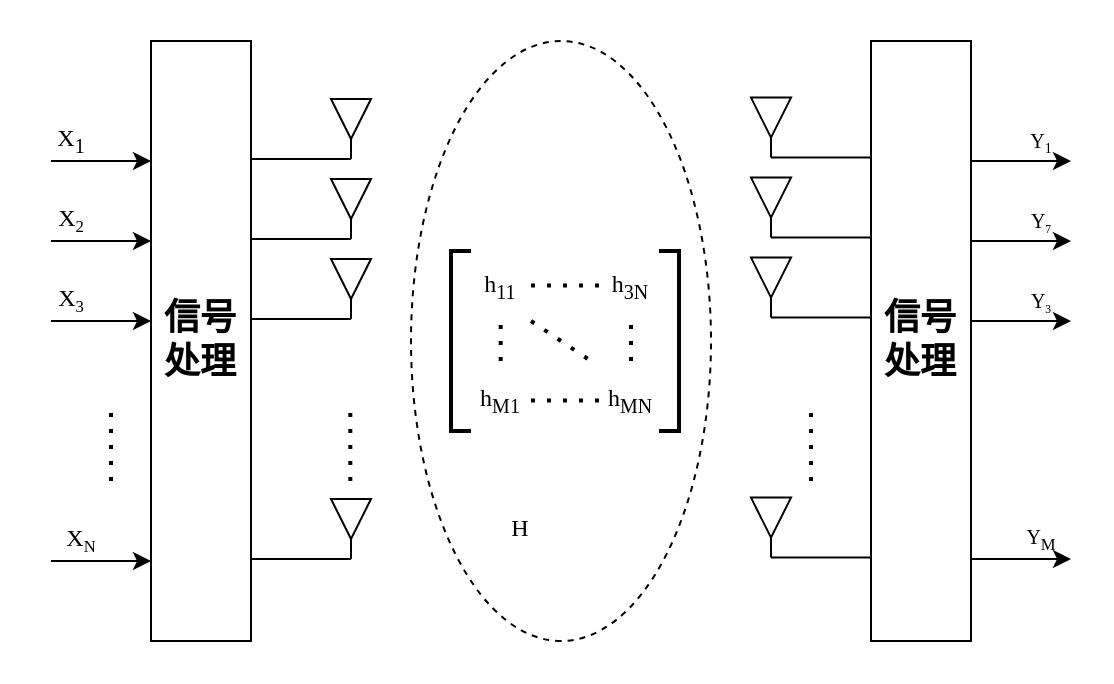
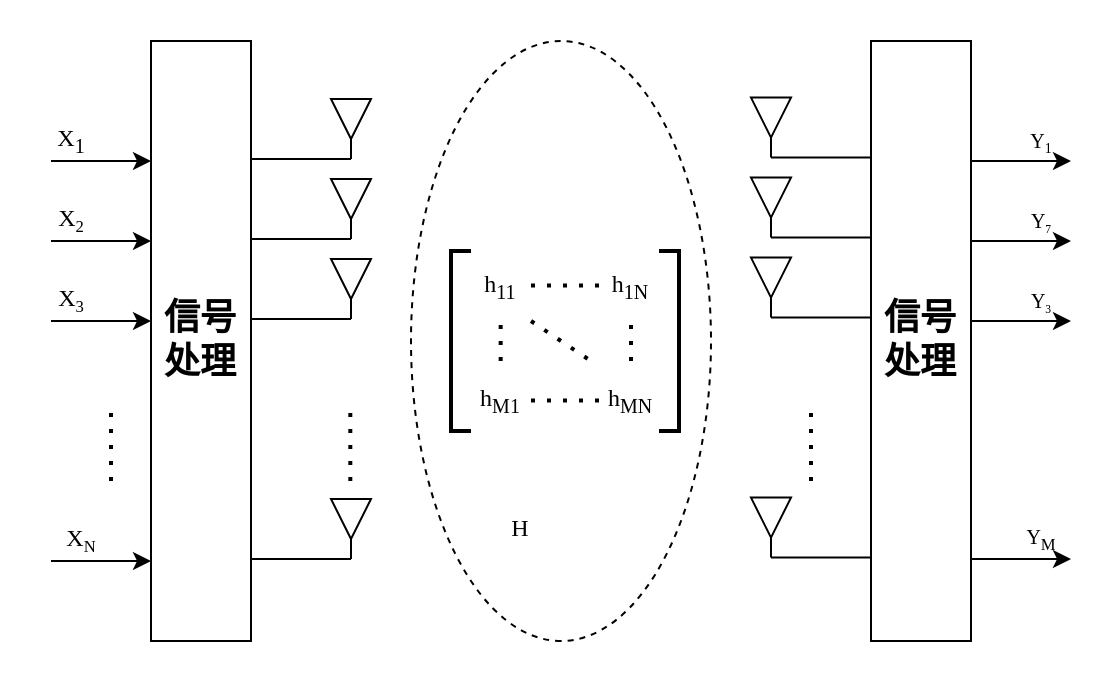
node "h3N": label "h3N" -> "h1N"
